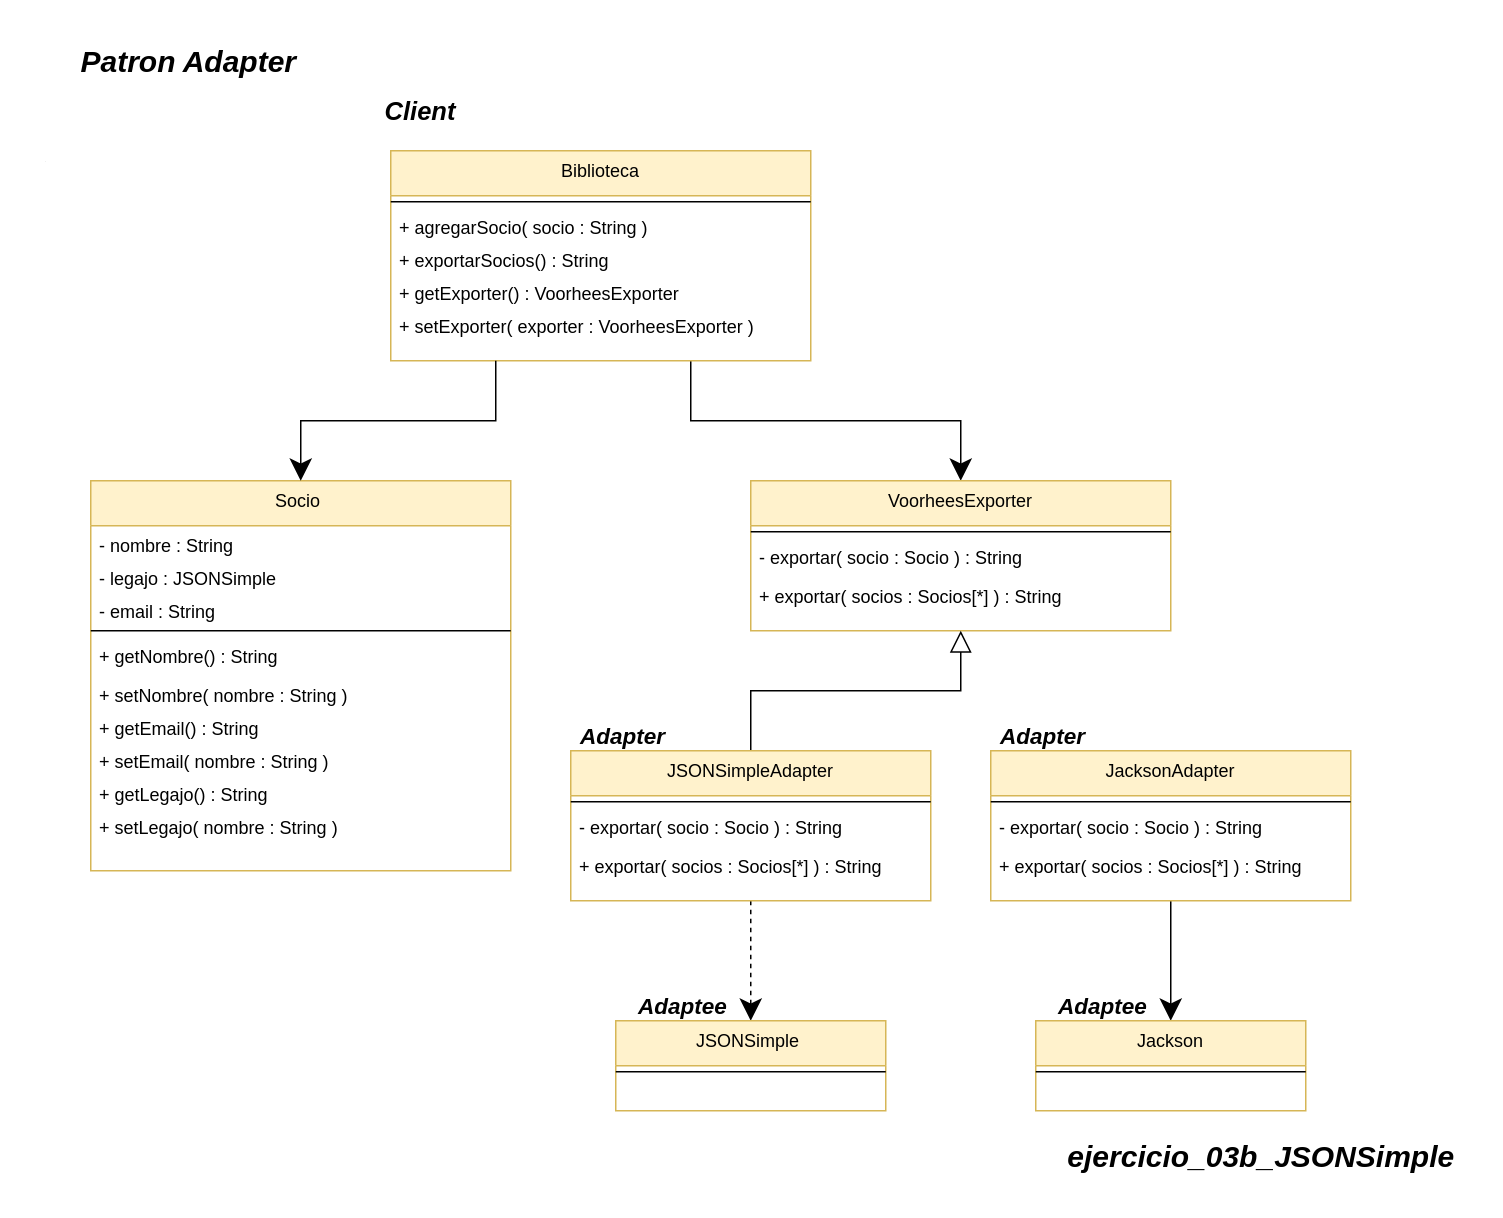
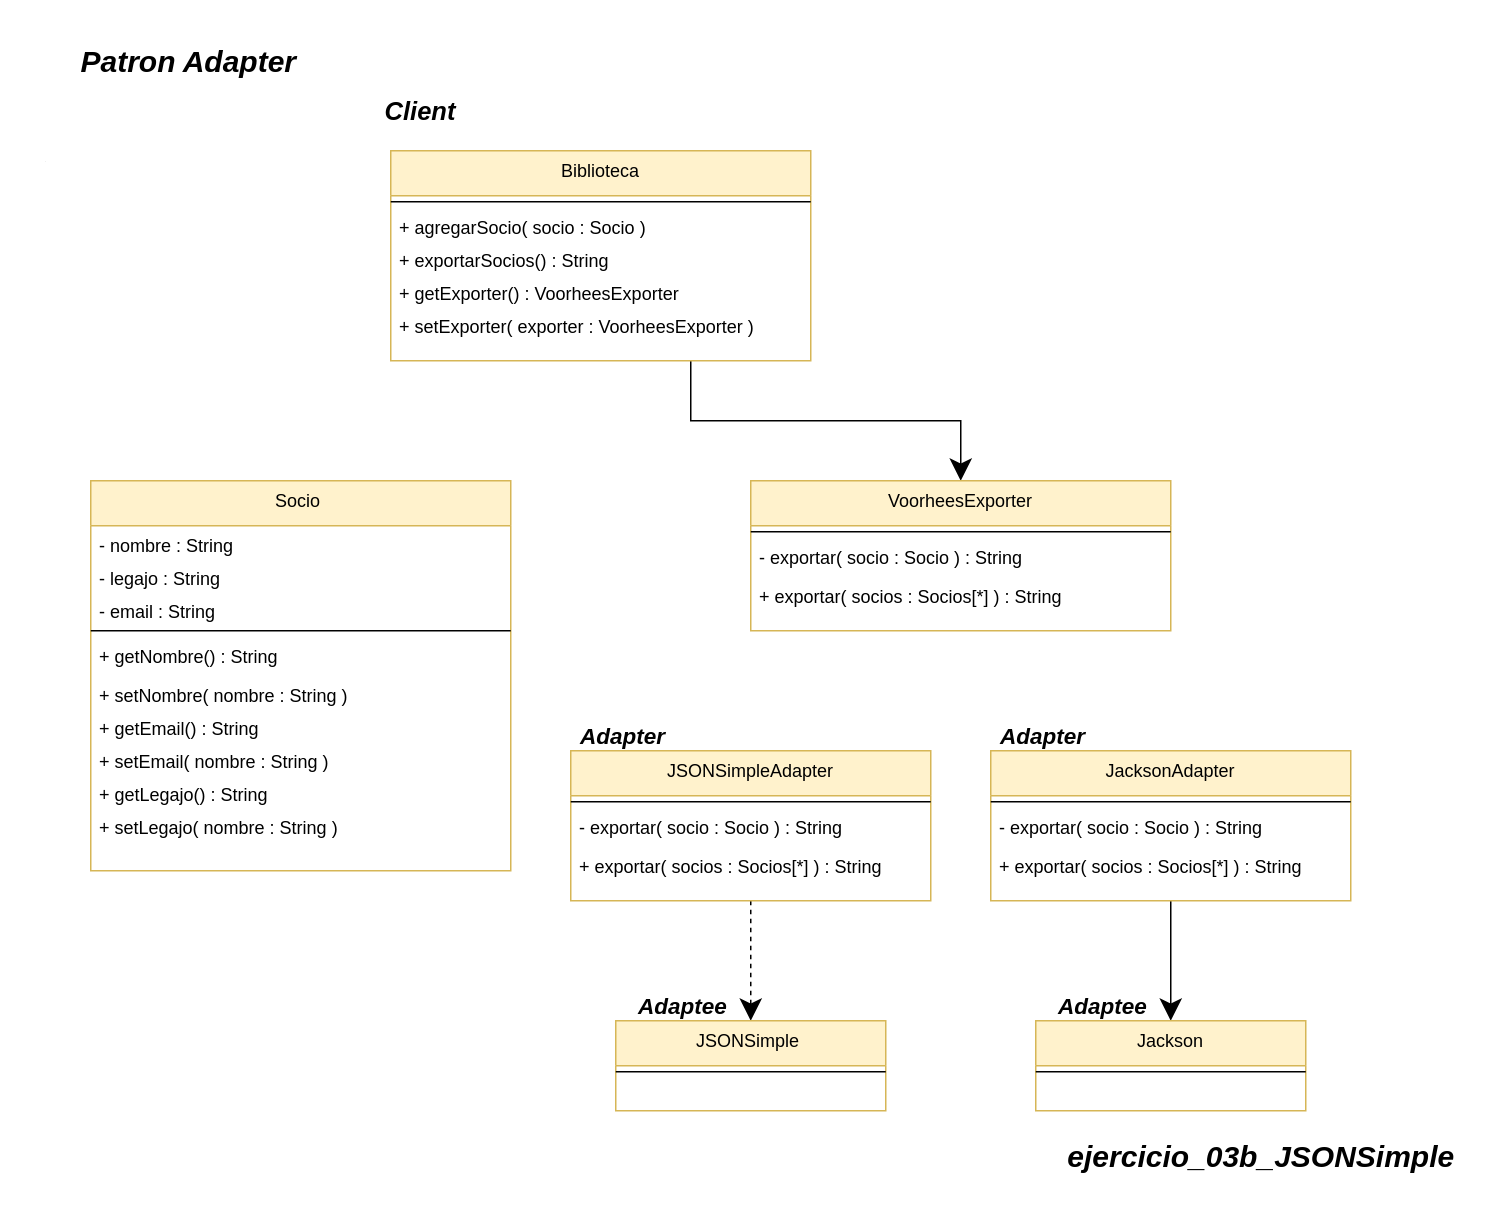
node "+ agregarSocio( socio : String )": label "+ agregarSocio( socio : String )" -> "+ agregarSocio( socio : Socio )"
edge "Biblioteca" -> "Socio": removed
node "- legajo : JSONSimple": label "- legajo : JSONSimple" -> "- legajo : String"
edge "JSONSimpleAdapter" -> "VoorheesExporter": removed
